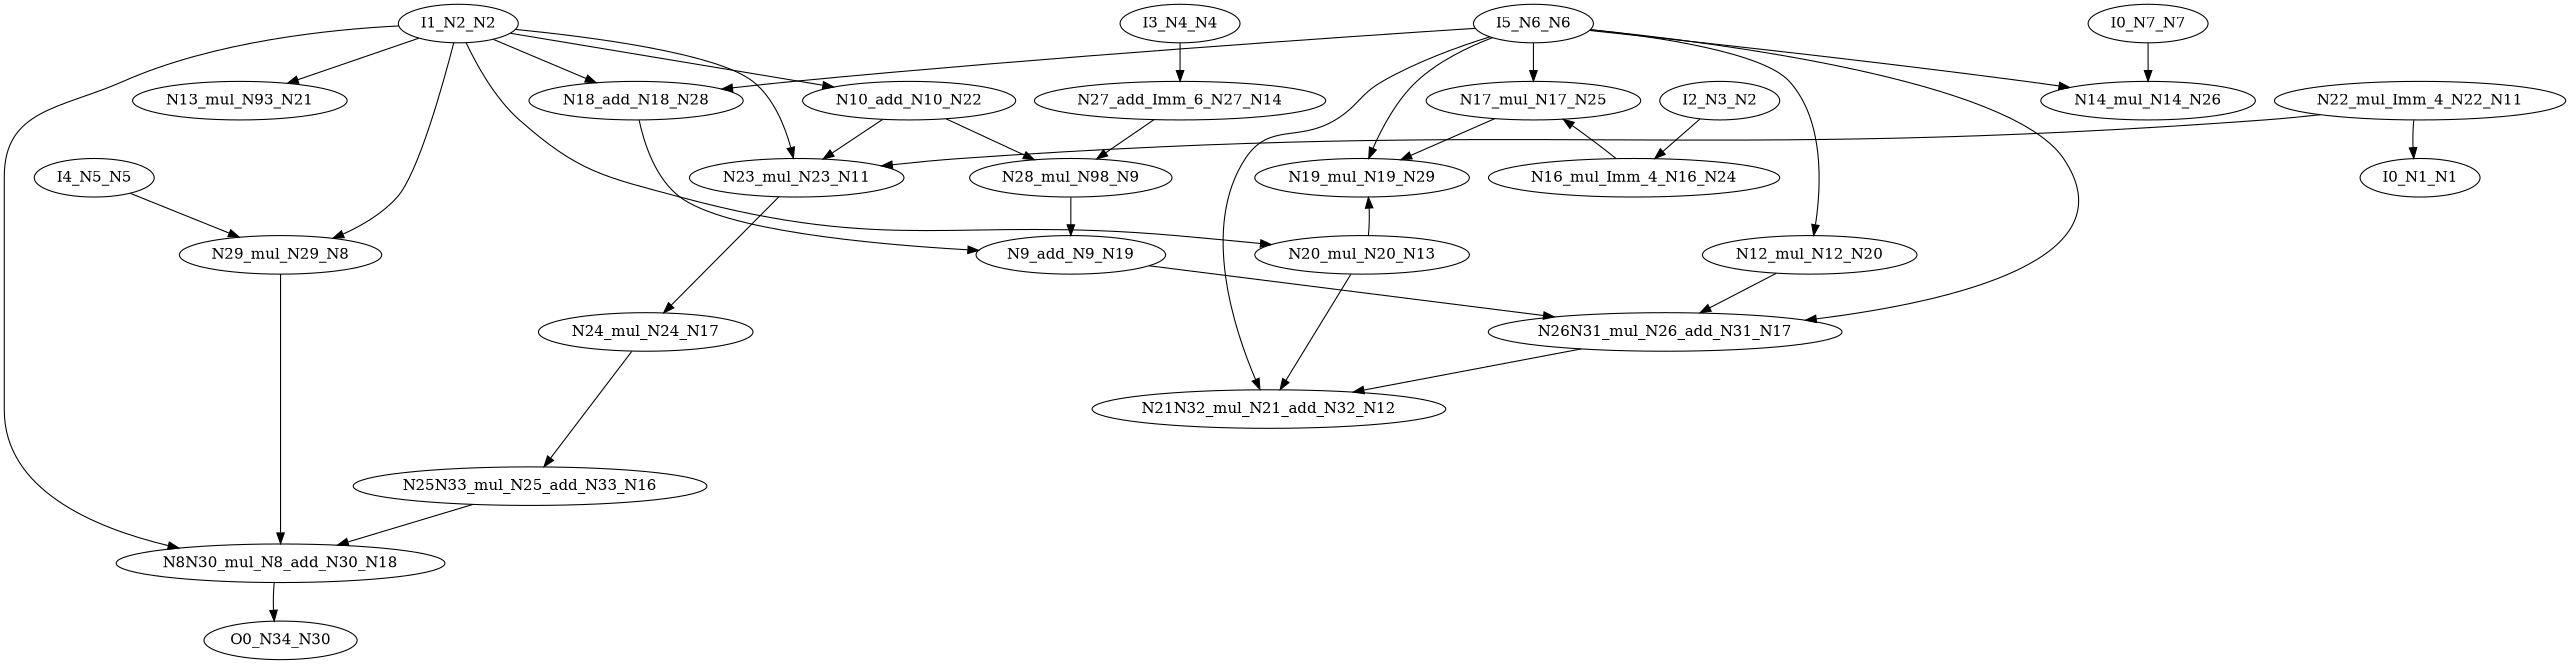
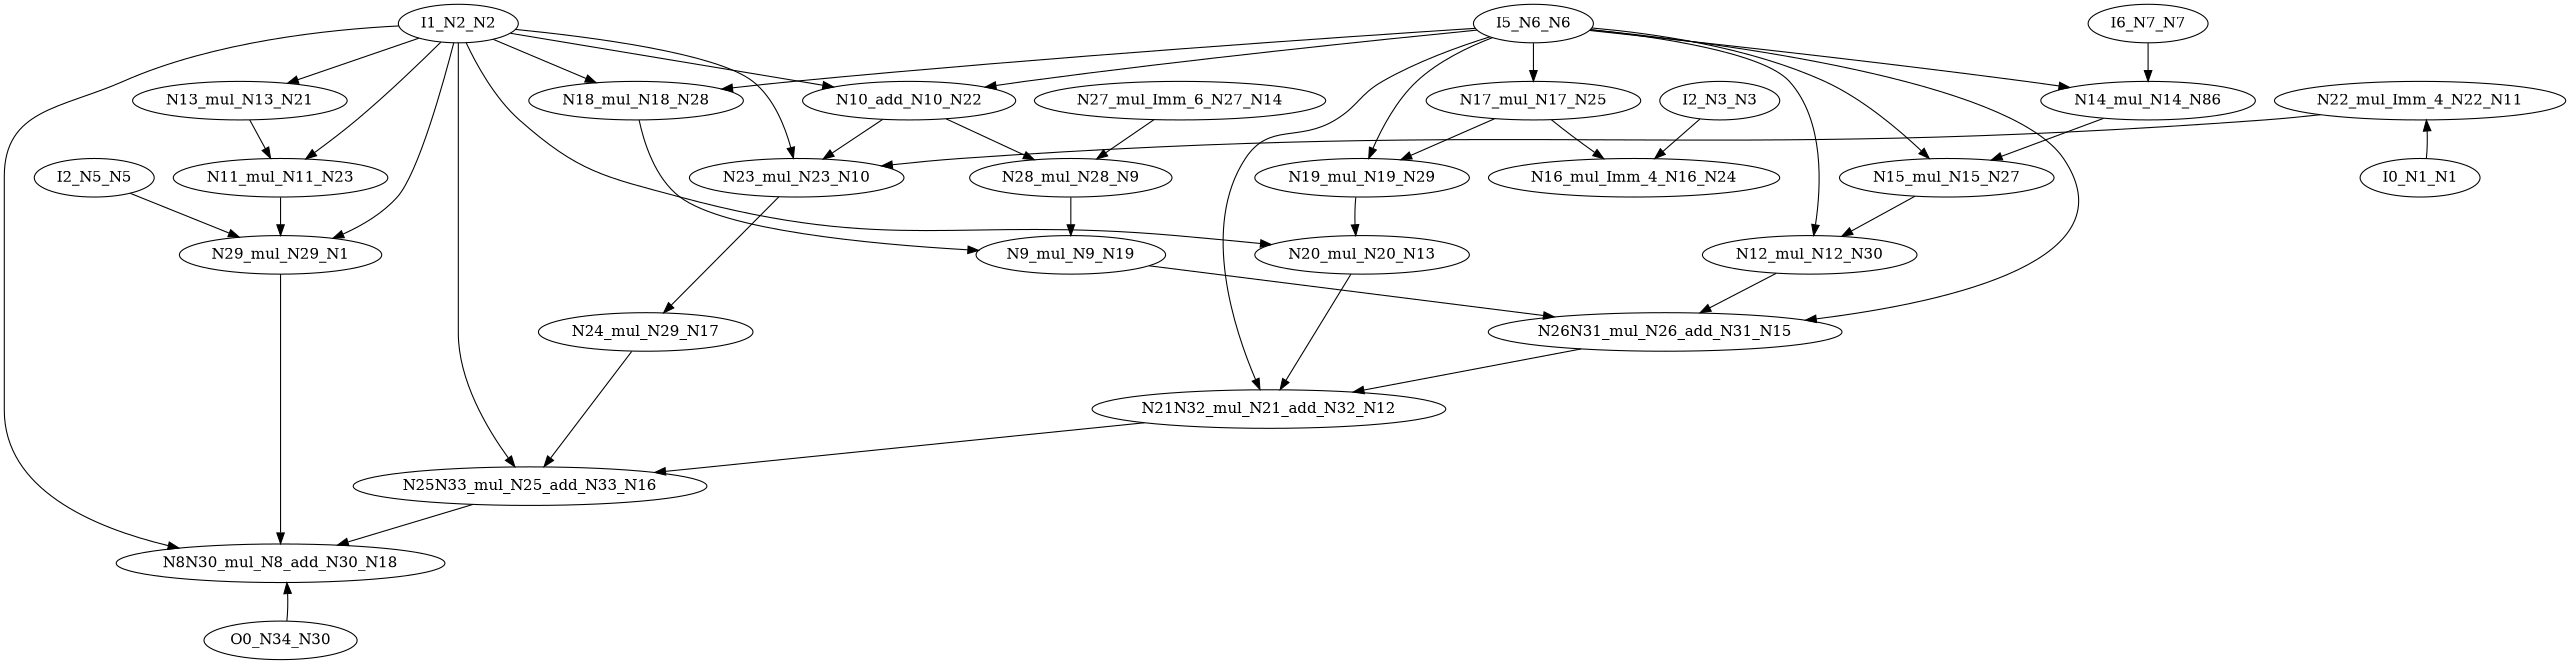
node "I3_N4_N4": removed
node "I0_N7_N7": label "I0_N7_N7" -> "I6_N7_N7"
edge "I5_N6_N6" -> "N10_add_N10_N22": added
node "N13_mul_N93_N21": label "N13_mul_N93_N21" -> "N13_mul_N13_N21"
node "N18_add_N18_N28": label "N18_add_N18_N28" -> "N18_mul_N18_N28"
node "N27_add_Imm_6_N27_N14": label "N27_add_Imm_6_N27_N14" -> "N27_mul_Imm_6_N27_N14"
node "I2_N3_N2": label "I2_N3_N2" -> "I2_N3_N3"
node "N14_mul_N14_N26": label "N14_mul_N14_N26" -> "N14_mul_N14_N86"
edge "N22_mul_Imm_4_N22_N11" -> "I0_N1_N1": reversed
edge "N16_mul_Imm_4_N16_N24" -> "N17_mul_N17_N25": reversed
node "I4_N5_N5": label "I4_N5_N5" -> "I2_N5_N5"
node "N11_mul_N11_N23": added
node "N23_mul_N23_N11": label "N23_mul_N23_N11" -> "N23_mul_N23_N10"
node "N28_mul_N98_N9": label "N28_mul_N98_N9" -> "N28_mul_N28_N9"
node "N15_mul_N15_N27": added
edge "N20_mul_N20_N13" -> "N19_mul_N19_N29": reversed
node "N29_mul_N29_N8": label "N29_mul_N29_N8" -> "N29_mul_N29_N1"
node "N9_add_N9_N19": label "N9_add_N9_N19" -> "N9_mul_N9_N19"
node "N12_mul_N12_N20": label "N12_mul_N12_N20" -> "N12_mul_N12_N30"
edge "I1_N2_N2" -> "N25N33_mul_N25_add_N33_N16": added
node "N24_mul_N24_N17": label "N24_mul_N24_N17" -> "N24_mul_N29_N17"
node "N26N31_mul_N26_add_N31_N17": label "N26N31_mul_N26_add_N31_N17" -> "N26N31_mul_N26_add_N31_N15"
edge "N21N32_mul_N21_add_N32_N12" -> "N25N33_mul_N25_add_N33_N16": added
edge "N8N30_mul_N8_add_N30_N18" -> "O0_N34_N30": reversed
